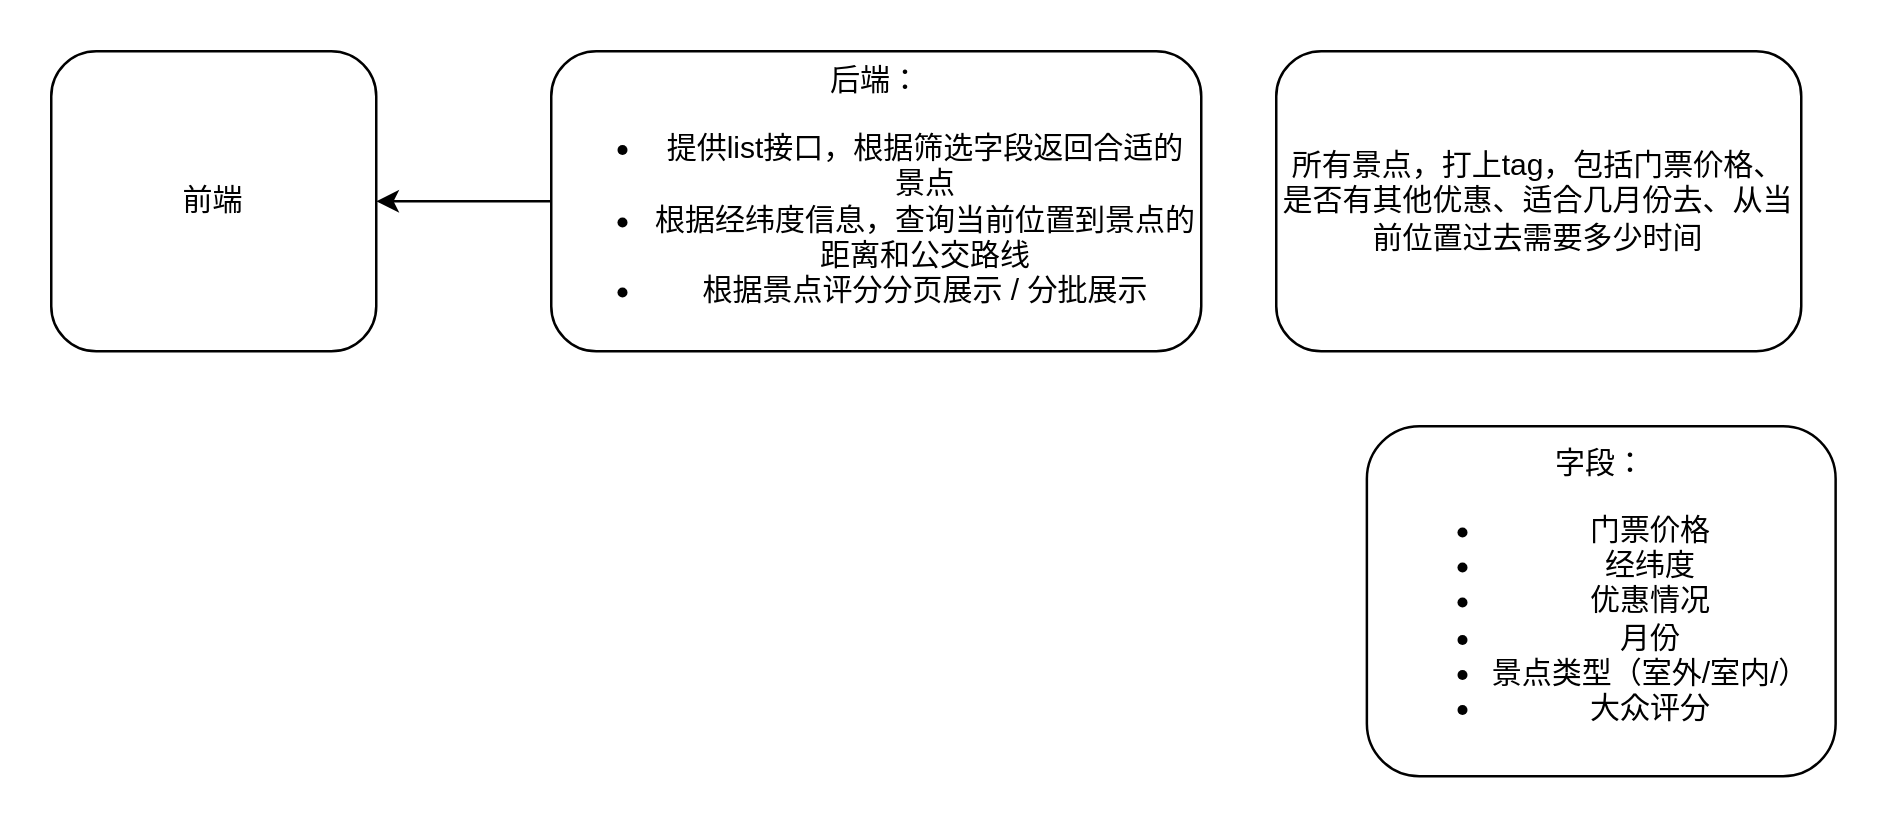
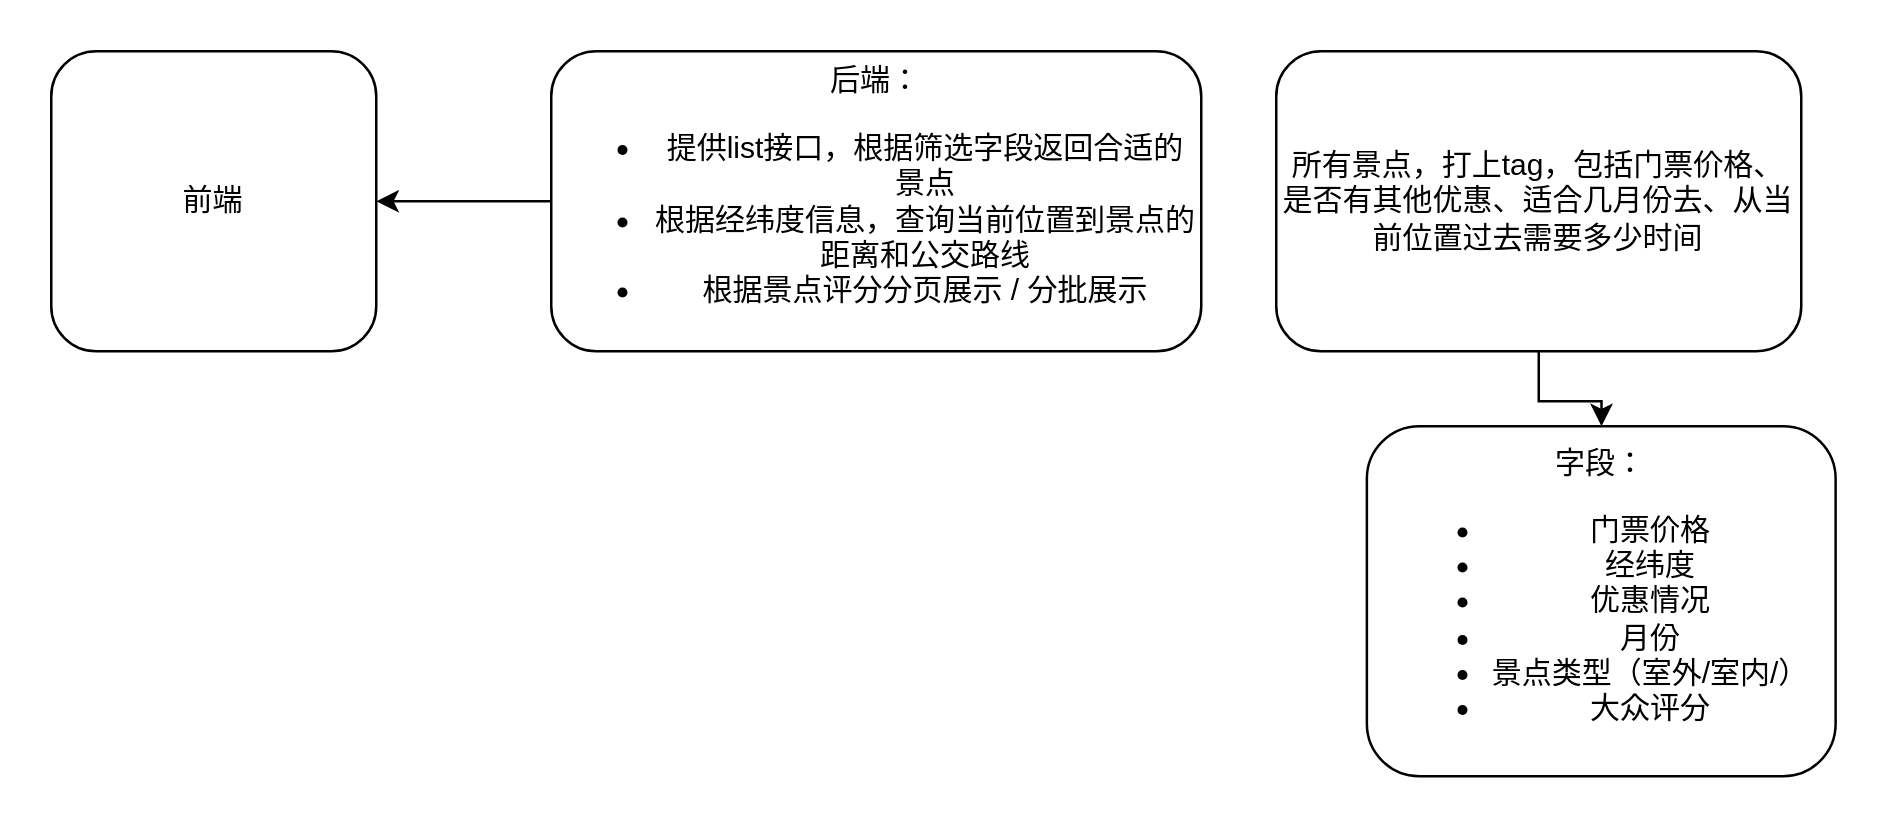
edge "所有景点，打上tag，包括门票价格、是否有其他优惠、适合几月份去、从当前位置过去需要多少时间" -> "字段： 门票价格 经纬度 优惠情况 月份 景点类型（室外/室内/） 大众评分": added
